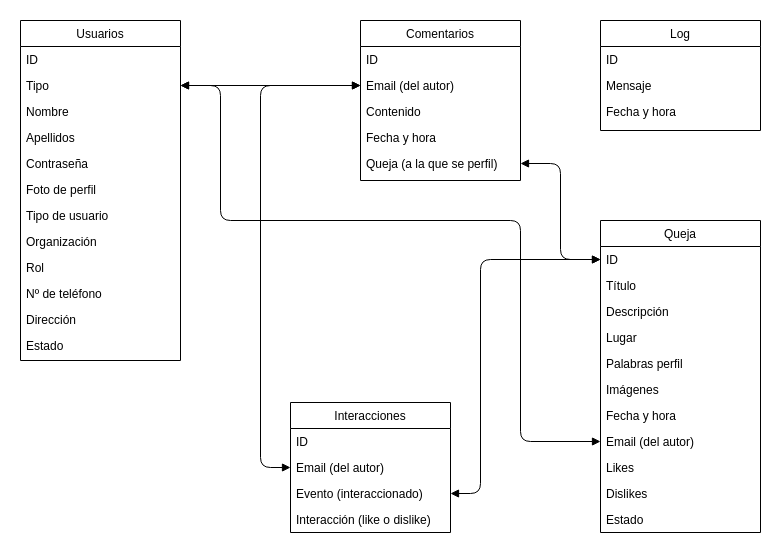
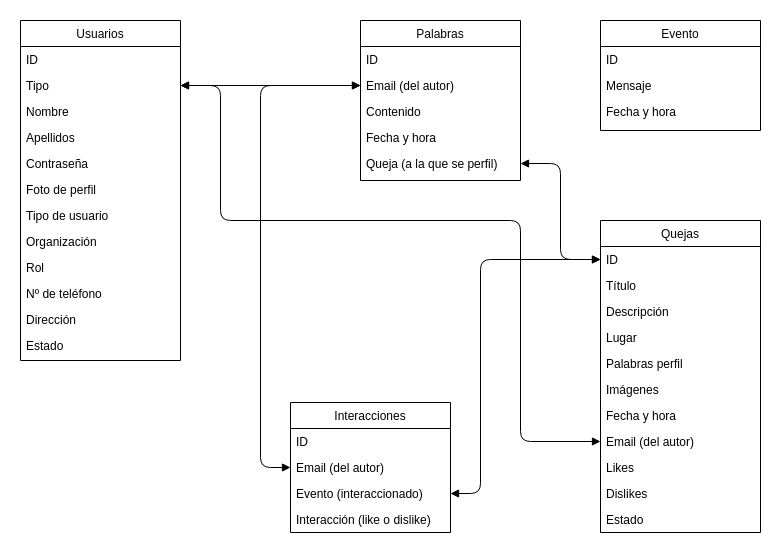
node "Comentarios": label "Comentarios" -> "Palabras"
node "Log": label "Log" -> "Evento"
node "Queja": label "Queja" -> "Quejas"
